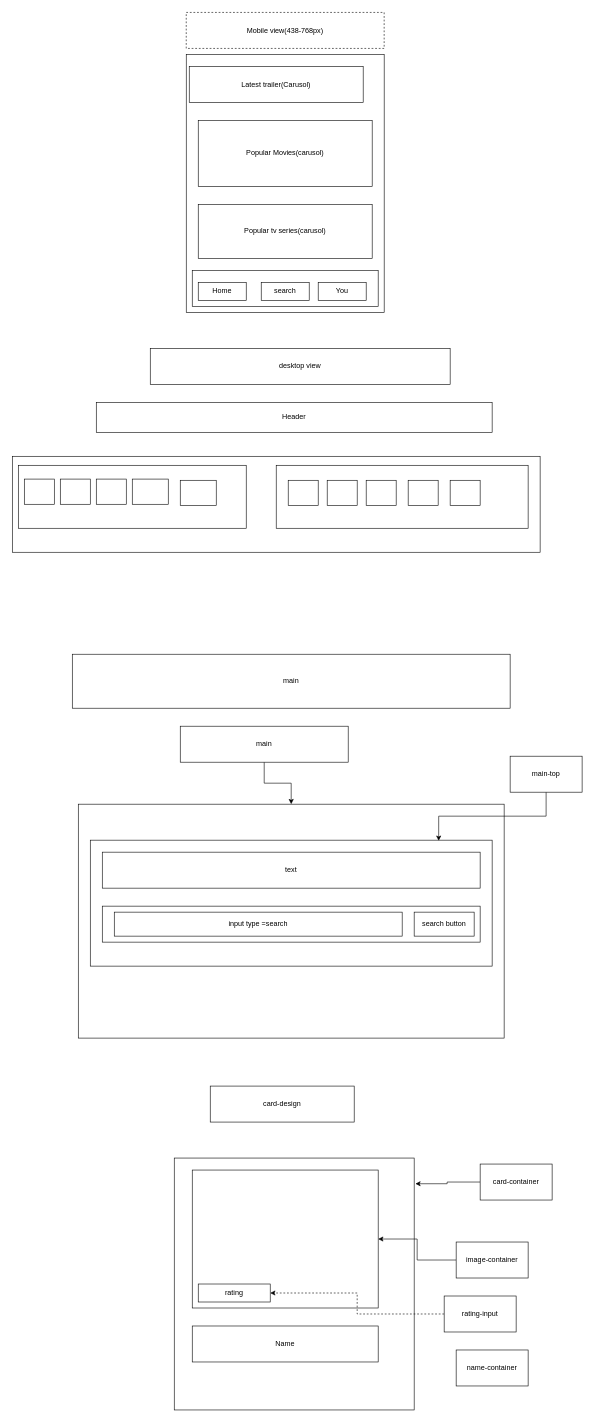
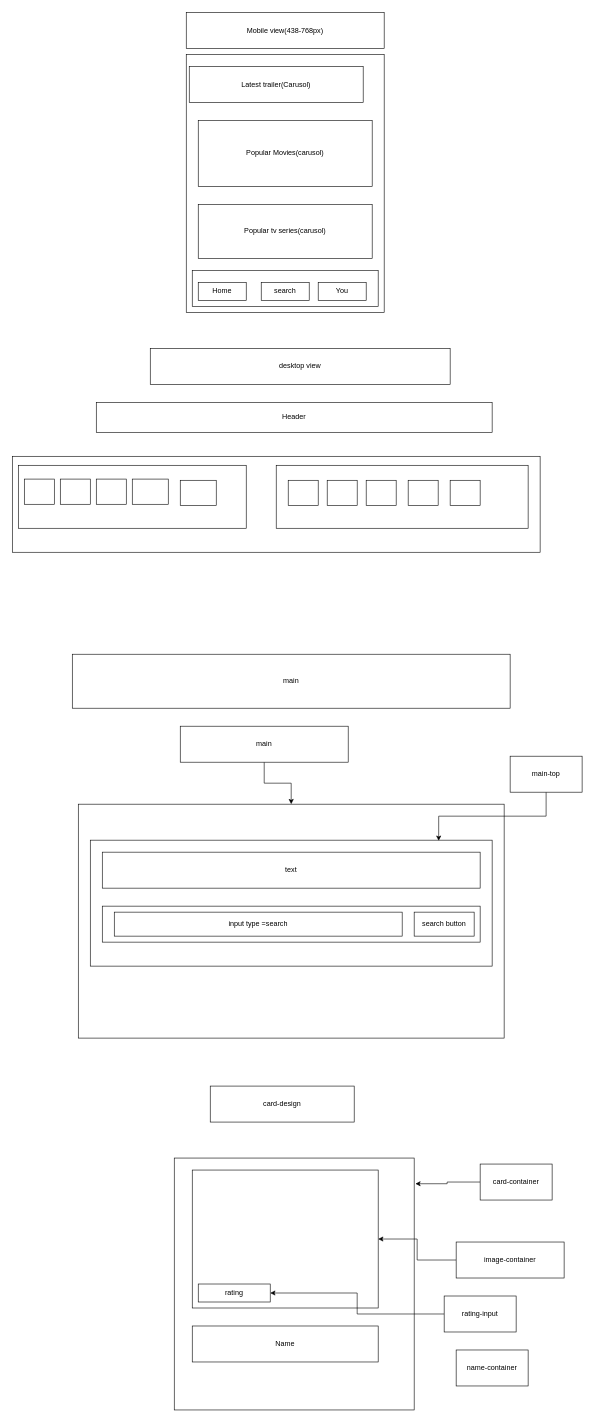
node "Mobile view(438-768px)": style dashed -> solid
node "image-container": size 72x36 -> 108x36
edge "rating-input" -> "rating": style dashed -> solid
